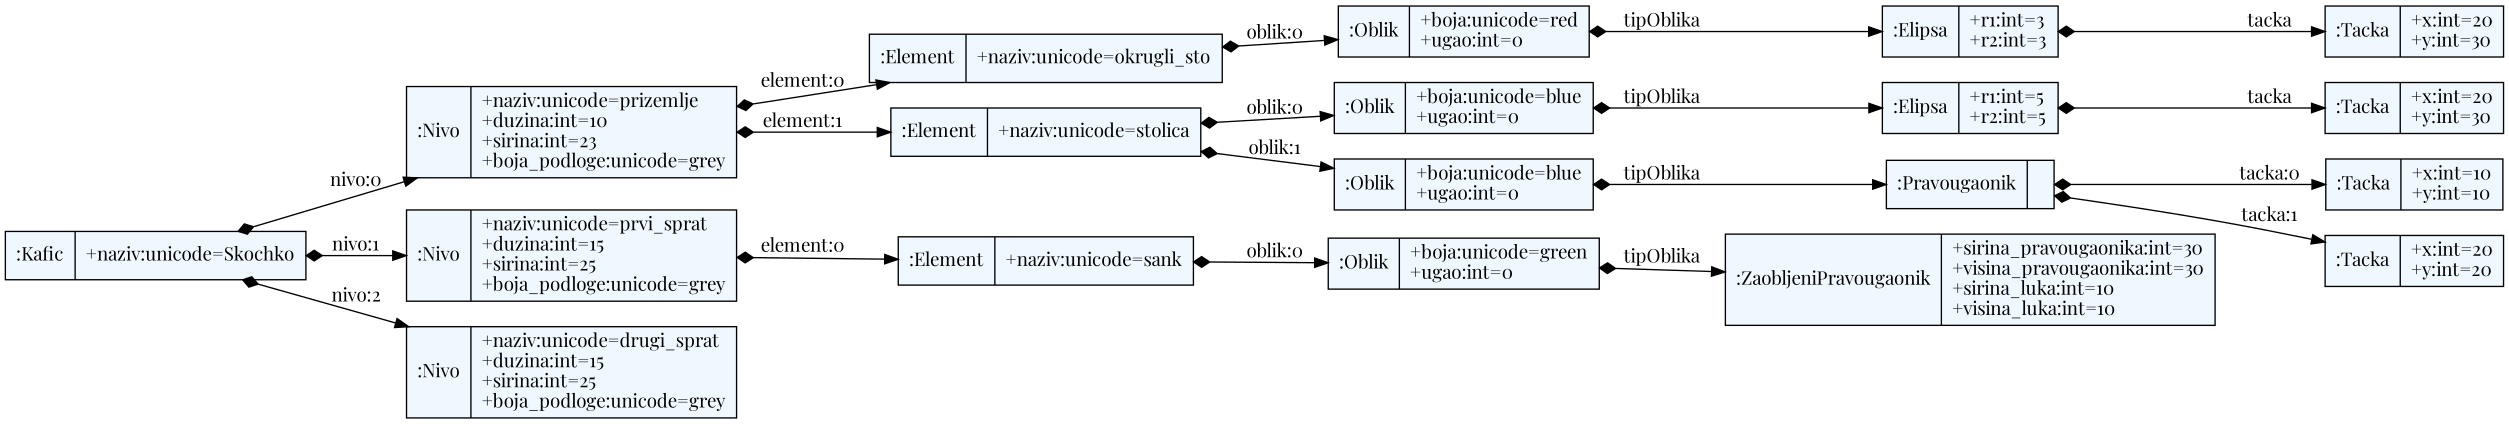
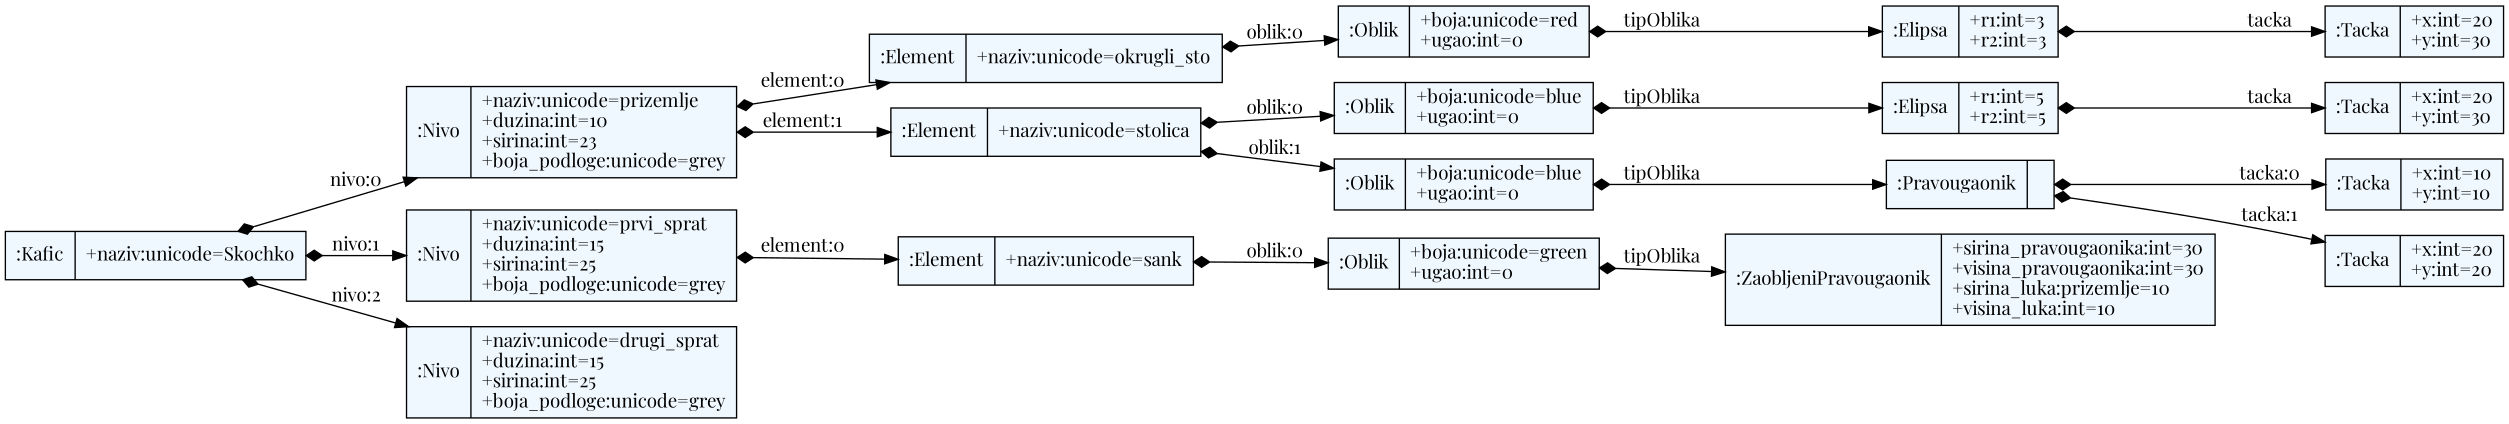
node ":ZaobljeniPravougaonik": text "+sirina_luka:int=10" -> "+sirina_luka:prizemlje=10"
